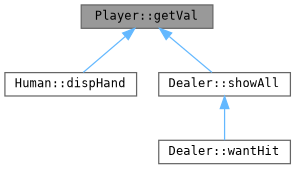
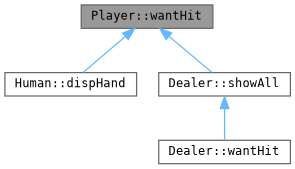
node "Player::getVal": label "Player::getVal" -> "Player::wantHit"
